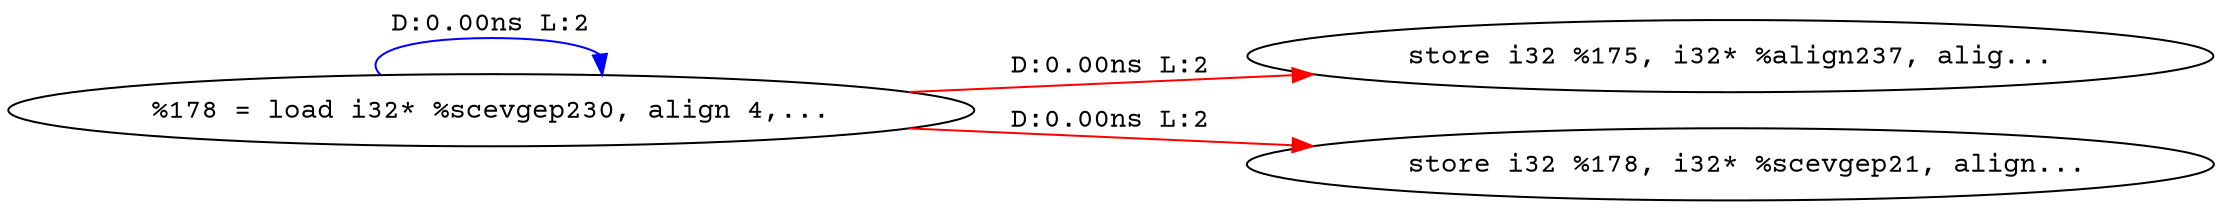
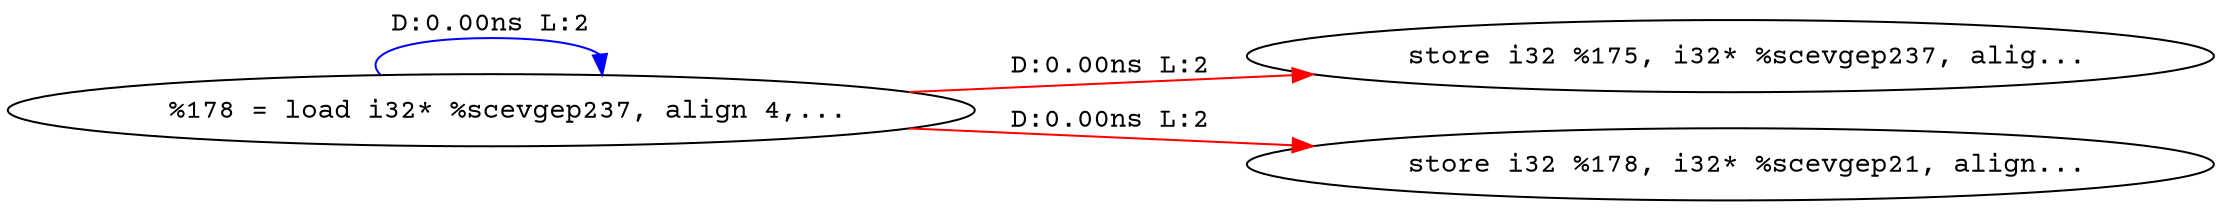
node "store i32 %175, i32* %align237, alig...": label "store i32 %175, i32* %align237, alig..." -> "store i32 %175, i32* %scevgep237, alig..."
node "%178 = load i32* %scevgep230, align 4,...": label "%178 = load i32* %scevgep230, align 4,..." -> "%178 = load i32* %scevgep237, align 4,..."
